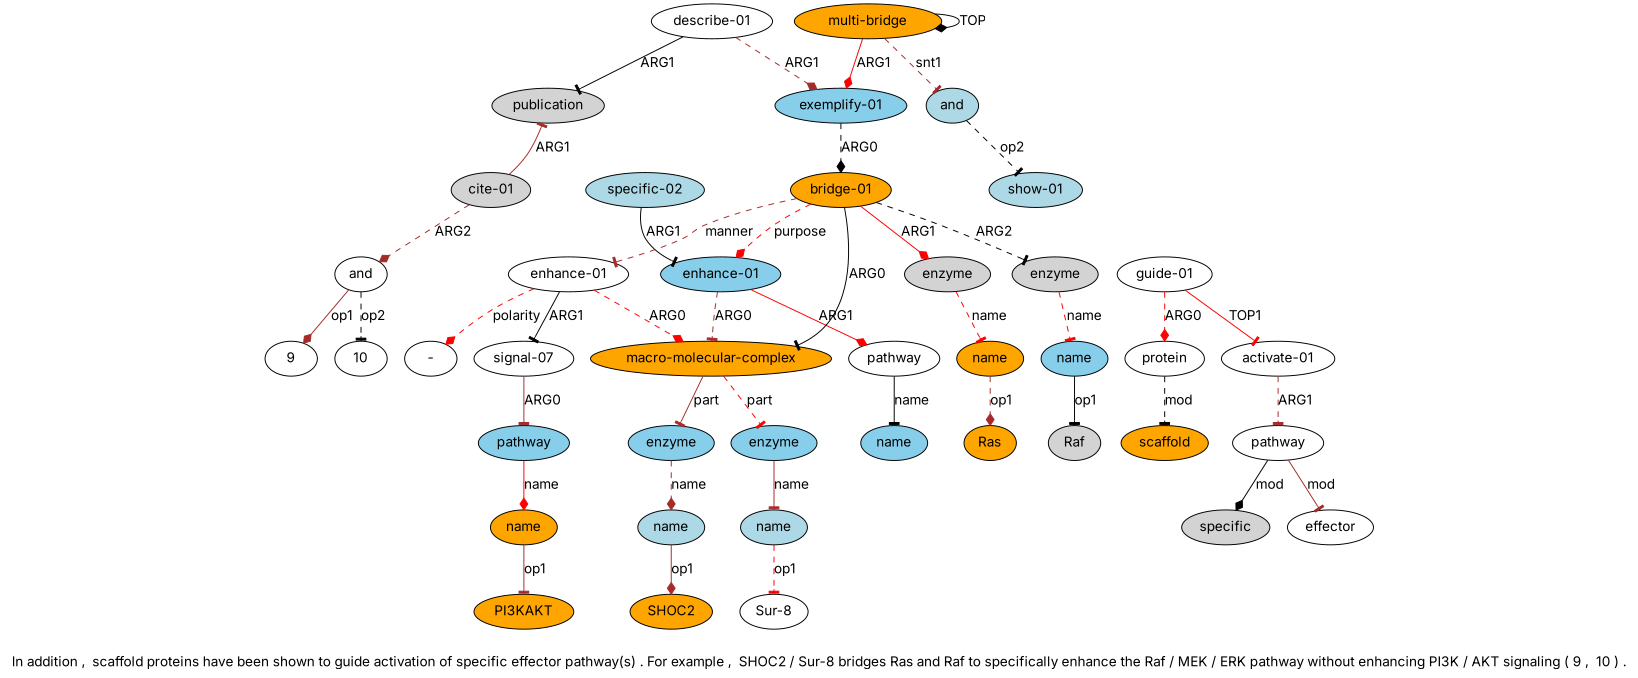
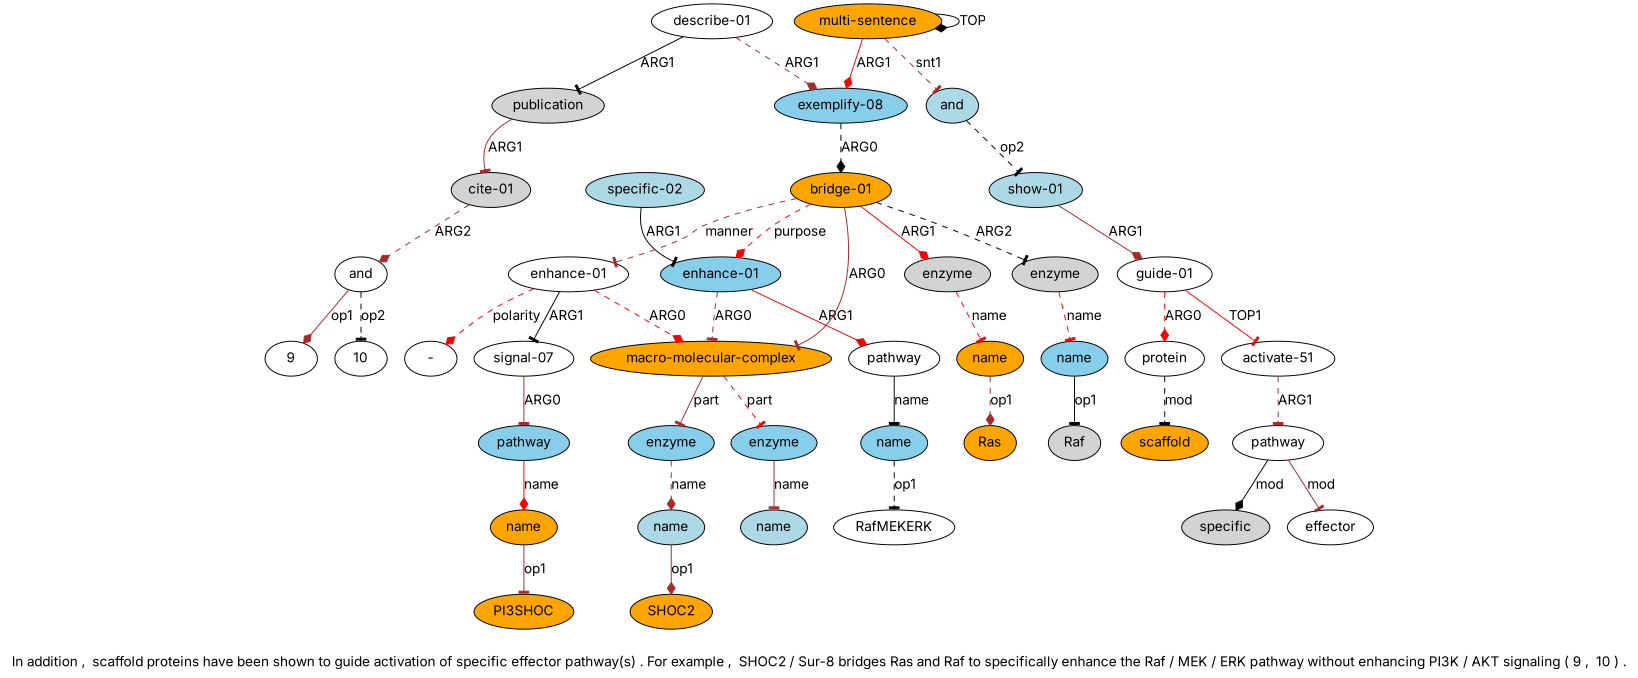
node "multi-bridge": label "multi-bridge" -> "multi-sentence"
node "exemplify-01": label "exemplify-01" -> "exemplify-08"
edge "cite-01" -> "publication": reversed
edge "show-01" -> "guide-01": added, label "ARG1"
edge "bridge-01" -> "macro-molecular-complex": color black -> brown
node "activate-01": label "activate-01" -> "activate-51"
node "RafMEKERK": added
node "PI3KAKT": label "PI3KAKT" -> "PI3SHOC"
node "Sur-8": removed
